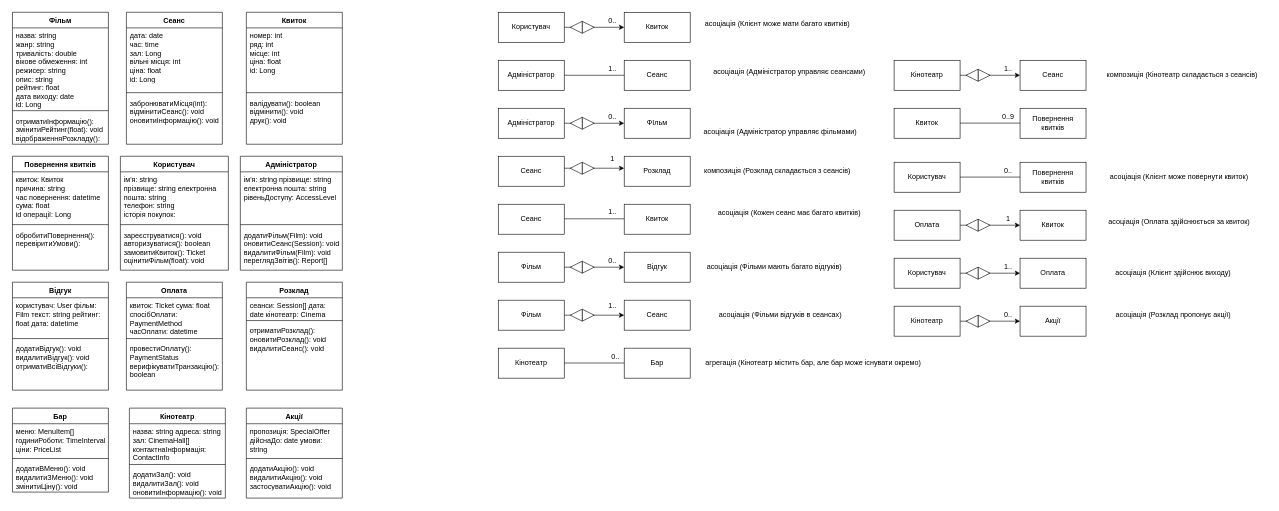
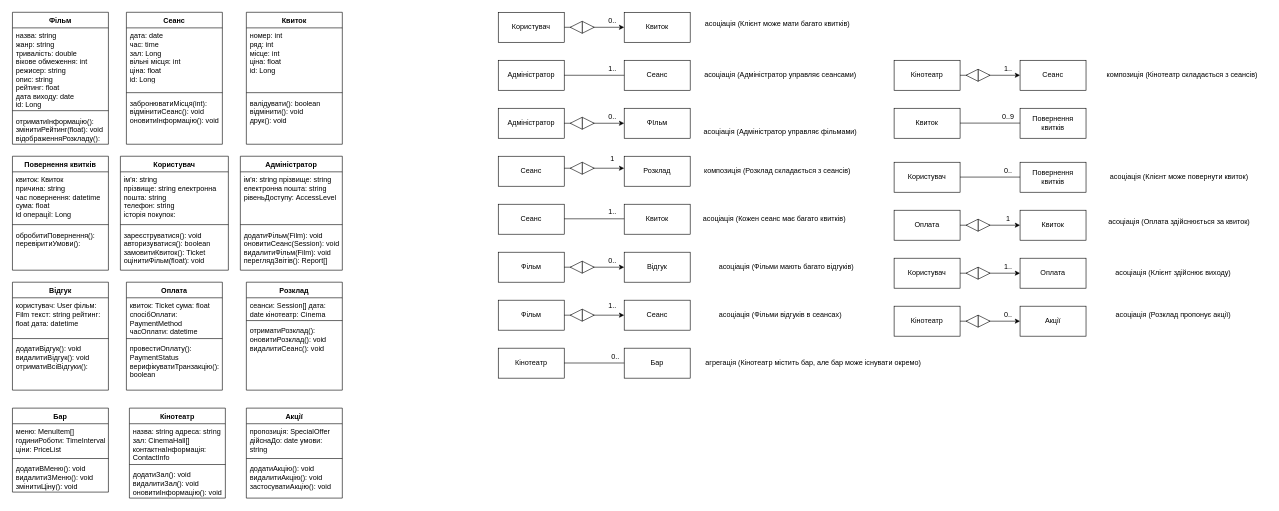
node "асоціація (Адміністратор управляє сеансами)": moved (789, 72) -> (780, 75)
node "асоціація (Кожен сеанс має багато квитків)": moved (789, 213) -> (774, 219)
node "асоціація (Фільми мають багато відгуків)": moved (774, 267) -> (786, 267)
